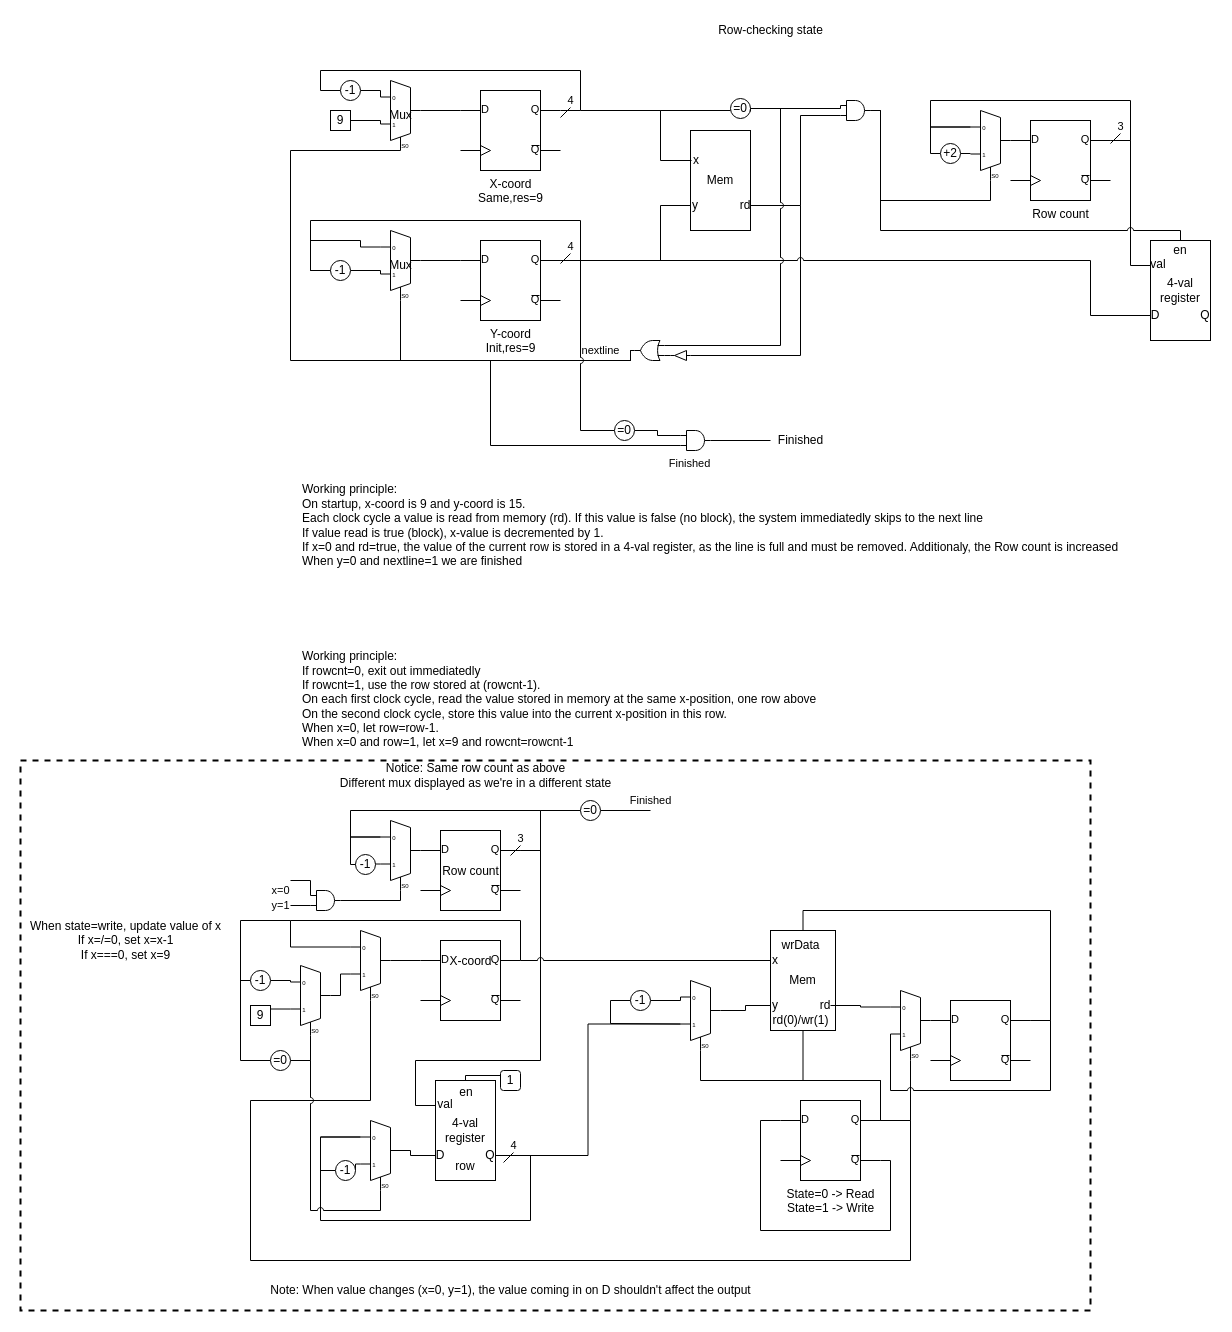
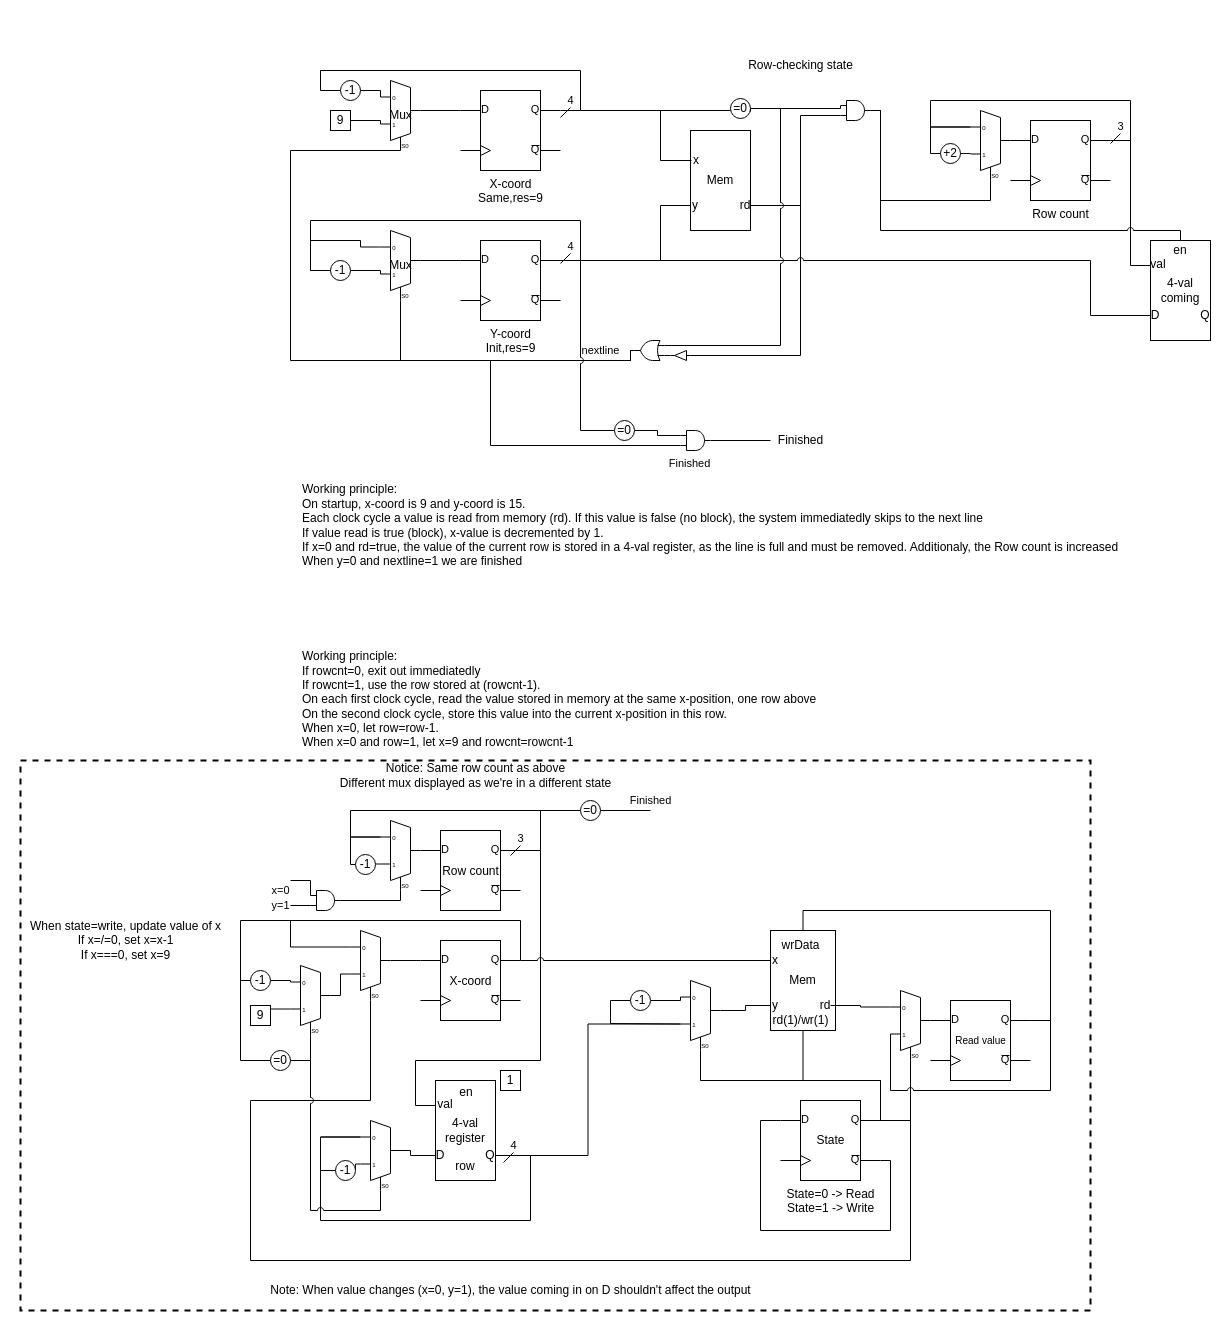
node "Row-checking state": moved (771, 31) -> (801, 66)
node "4-val register": label "4-val register" -> "4-val coming"
node "X-coord": moved (471, 962) -> (471, 982)
node "rd(0)/wr(1)": label "rd(0)/wr(1)" -> "rd(1)/wr(1)"
node "Read value": added
edge "1" -- "4-val register row": removed
node "1": shape rounded rectangle -> rectangle
node "State": added
